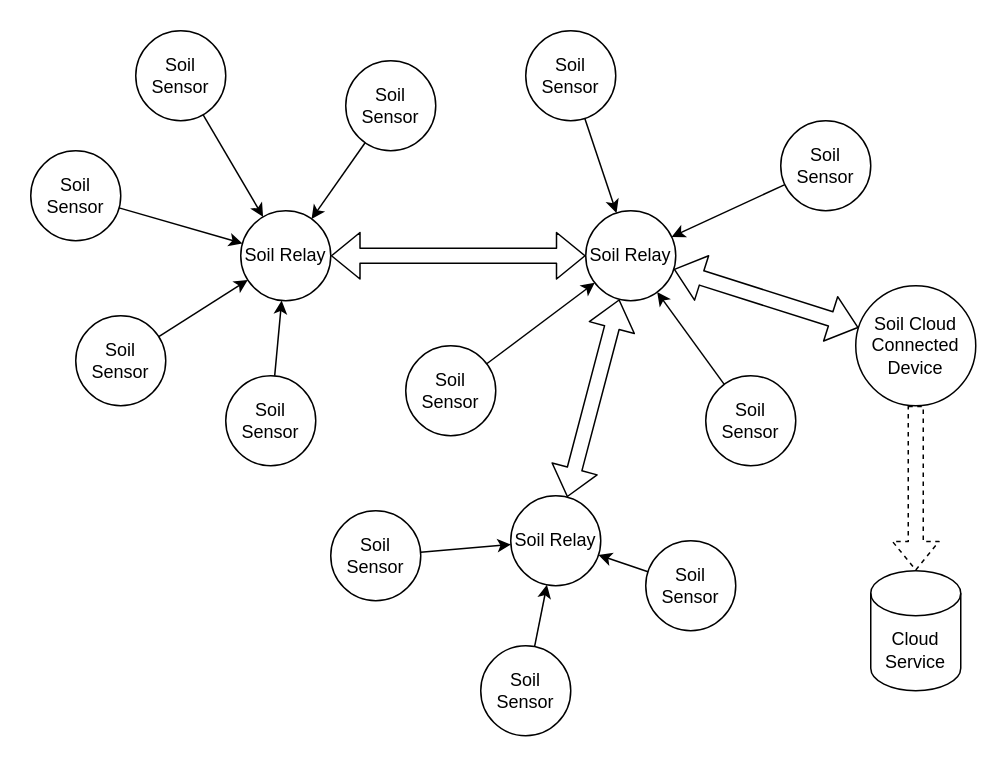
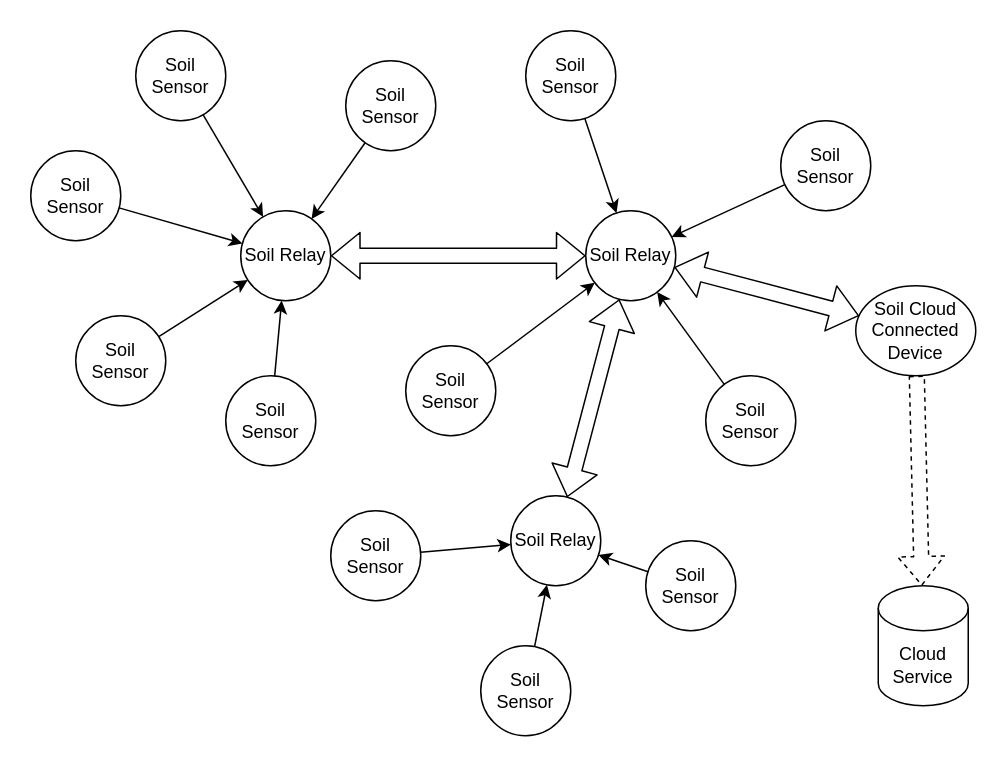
node "Soil Cloud Connected Device": size 120x120 -> 120x90
node "Cloud Service": moved (916, 631) -> (923, 646)
